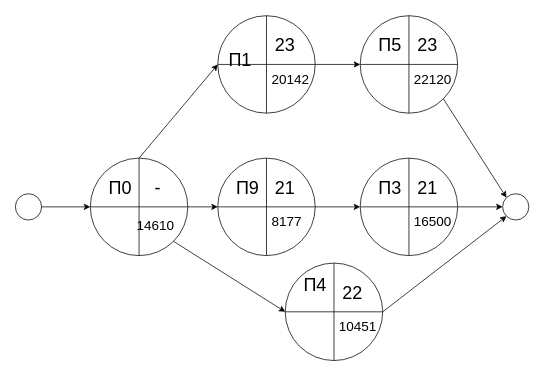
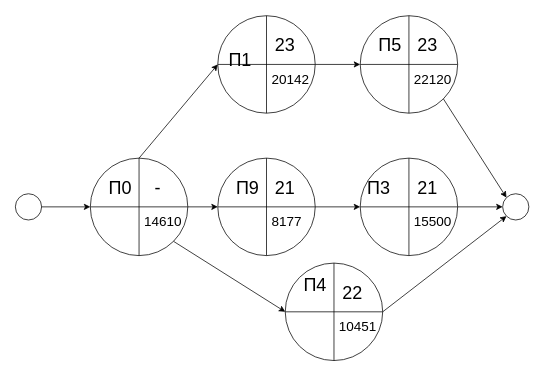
node "П3": moved (390, 188) -> (379, 188)
node "16500": label "16500" -> "15500"
node "14610": moved (158, 225) -> (165, 222)
